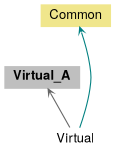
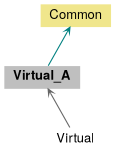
edge "Virtual" -> "Common": now "Virtual_A" -> "Common"
